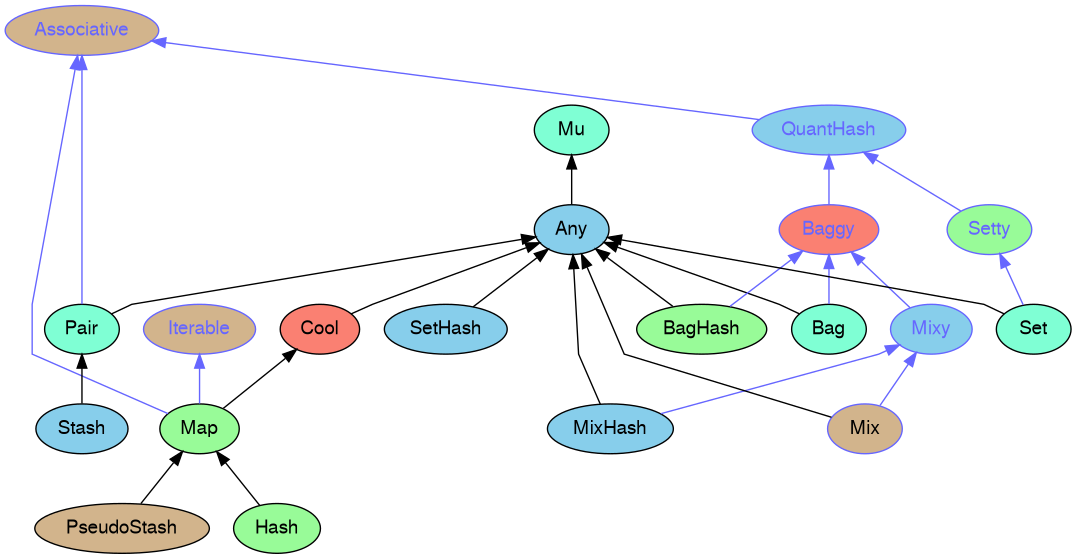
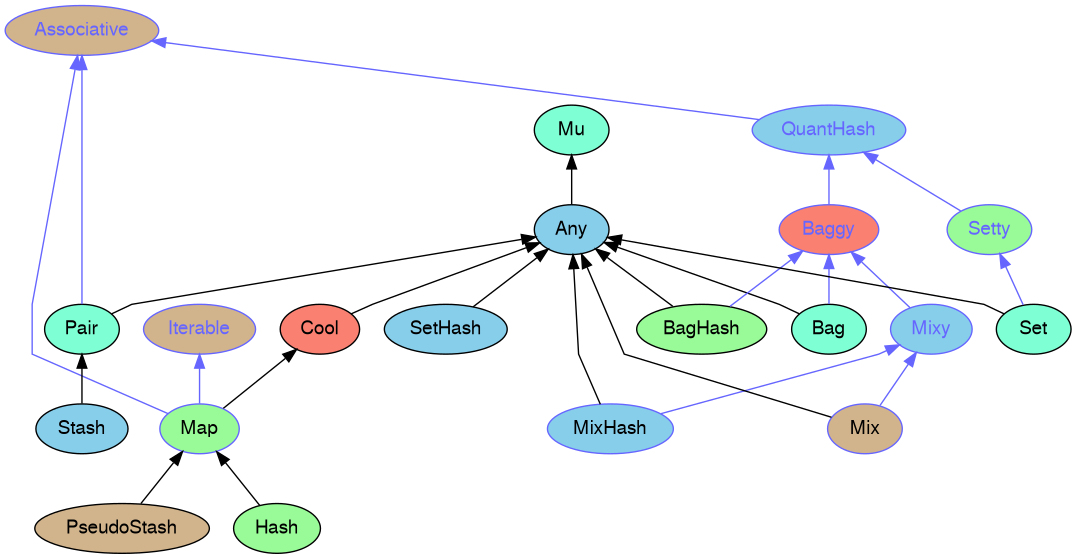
node "Map": color #000000 -> #6666ff
node "MixHash": color #000000 -> #6666ff
